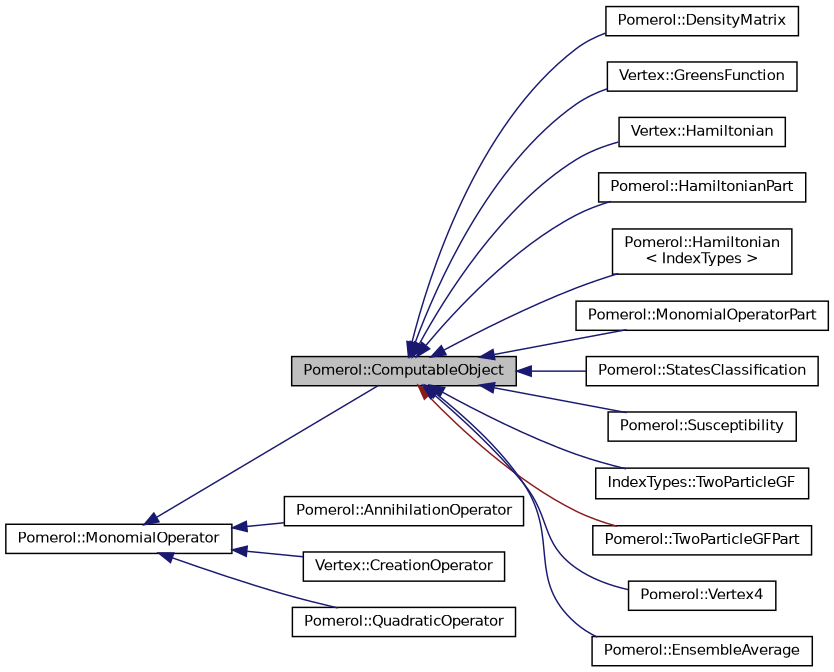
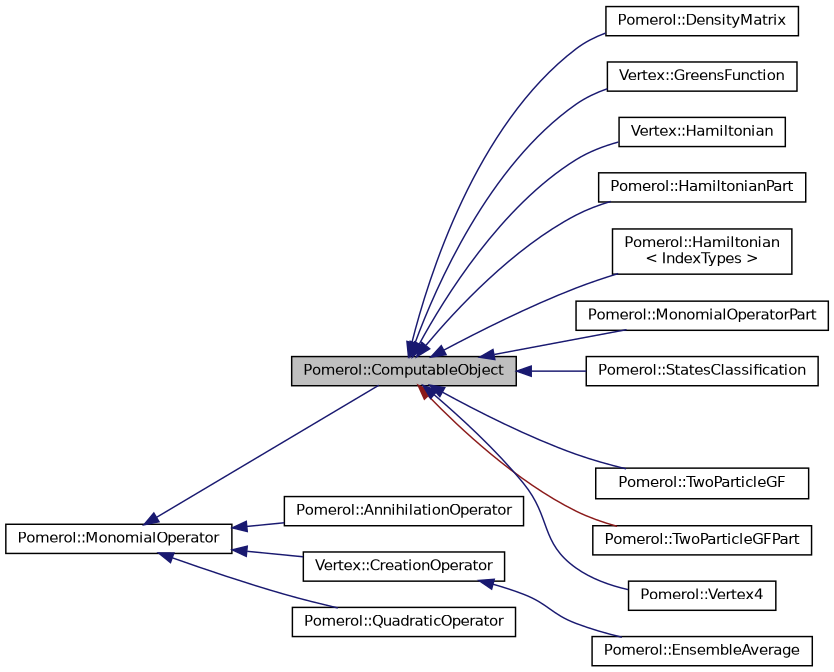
node "Pomerol::Susceptibility": removed
node "IndexTypes::TwoParticleGF": label "IndexTypes::TwoParticleGF" -> "Pomerol::TwoParticleGF"
edge "Pomerol::EnsembleAverage" -> "Pomerol::ComputableObject": now "Pomerol::EnsembleAverage" -> "Vertex::CreationOperator"
